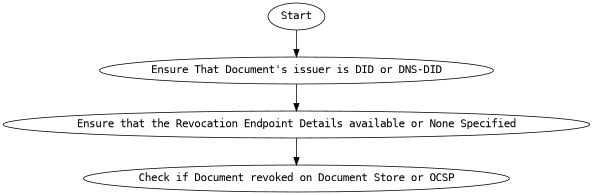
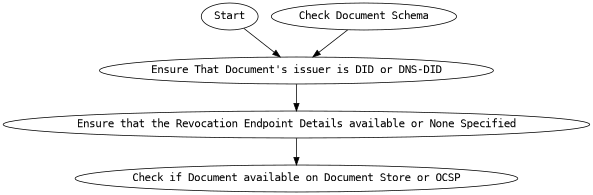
node "Check Document Schema": added
node "Check if Document revoked on Document Store or OCSP": label "Check if Document revoked on Document Store or OCSP" -> "Check if Document available on Document Store or OCSP"
